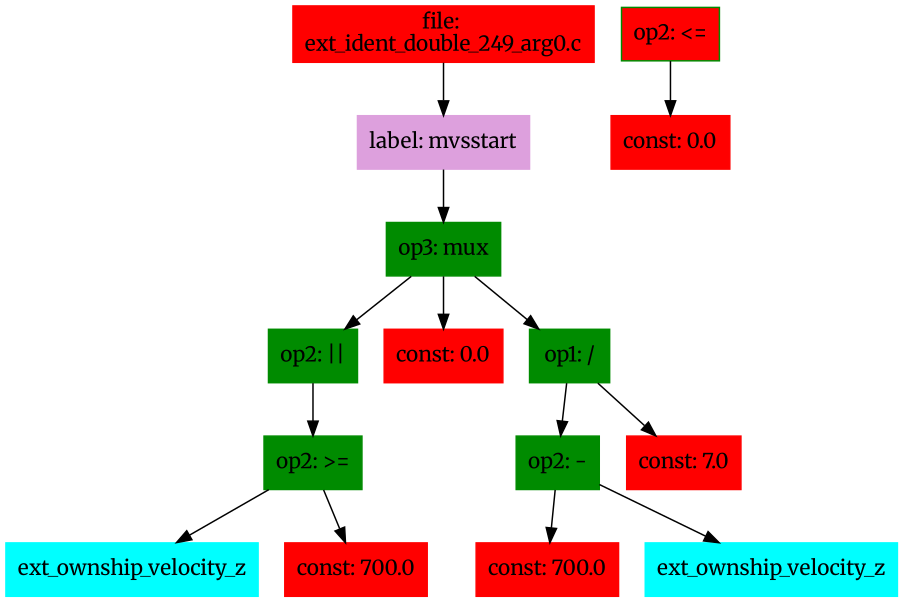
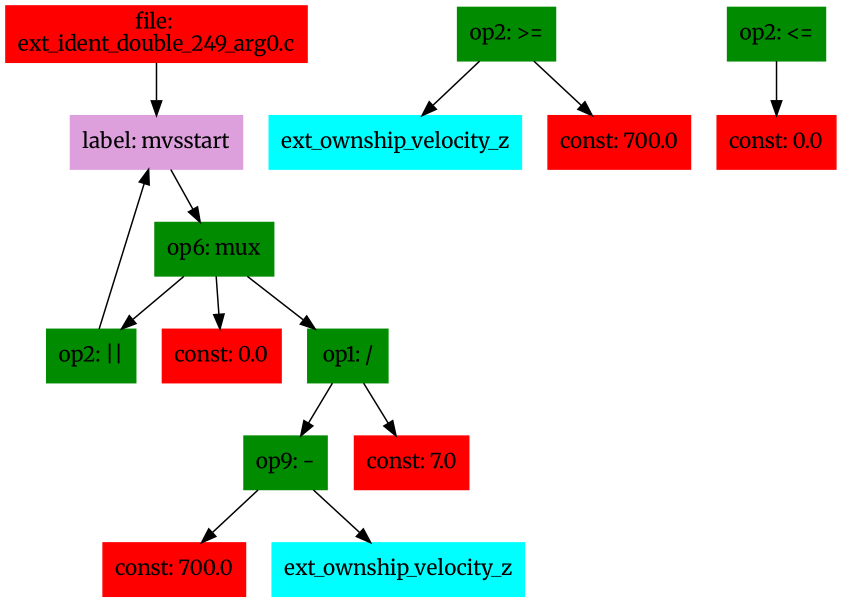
node "op2: <=": fillcolor red1 -> green4
node "op3: mux": label "op3: mux" -> "op6: mux"
edge "op2: ||" -> "op2: >=": now "op2: ||" -> "label: mvsstart"
node "op2: -": label "op2: -" -> "op9: -"
